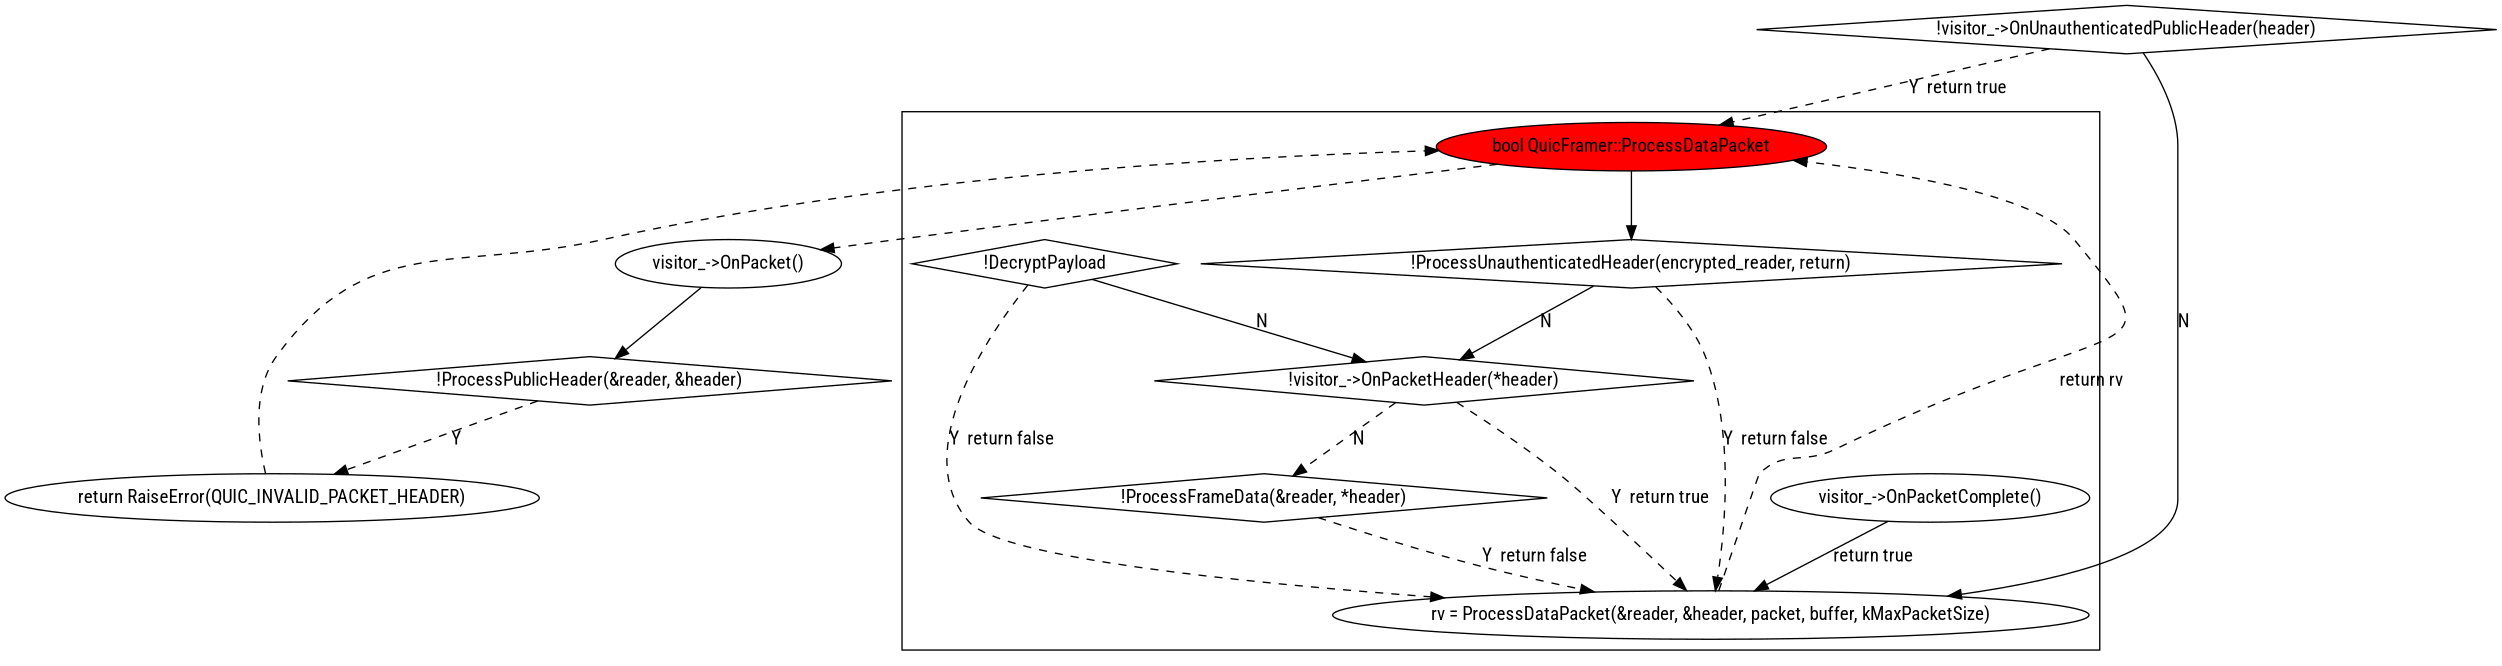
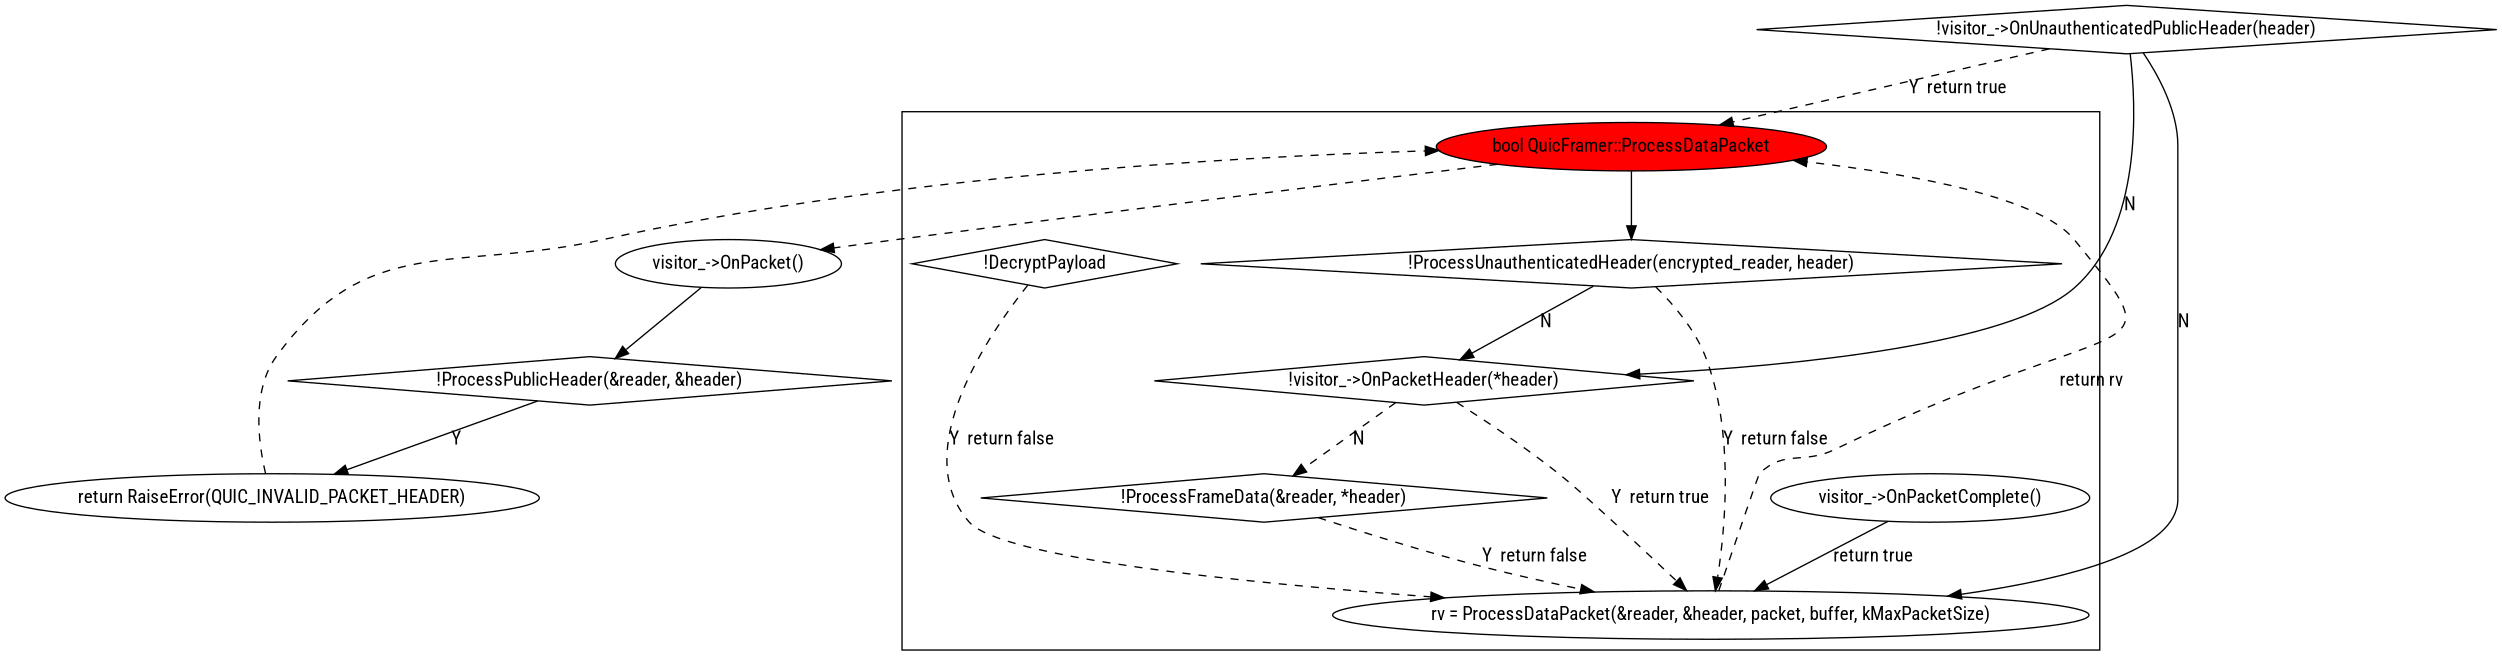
node "!ProcessUnauthenticatedHeader(encrypted_reader, return)": label "!ProcessUnauthenticatedHeader(encrypted_reader, return)" -> "!ProcessUnauthenticatedHeader(encrypted_reader, header)"
edge "!DecryptPayload" -> "!visitor_->OnPacketHeader(*header)": now "!visitor_->OnUnauthenticatedPublicHeader(header)" -> "!visitor_->OnPacketHeader(*header)"
edge "!ProcessPublicHeader(&reader, &header)" -> "return RaiseError(QUIC_INVALID_PACKET_HEADER)": style dashed -> solid
